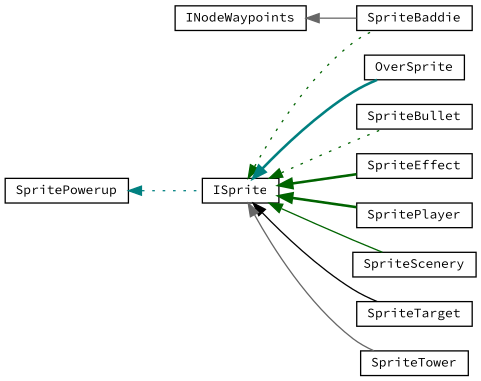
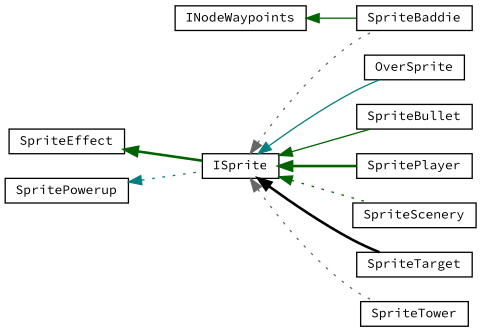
edge "SpriteBaddie" -> "INodeWaypoints": color gray40 -> darkgreen
edge "SpriteBaddie" -> "ISprite": color darkgreen -> gray40
edge "OverSprite" -> "ISprite": style bold -> solid
edge "SpriteBullet" -> "ISprite": style dotted -> solid
edge "SpriteEffect" -> "ISprite": reversed
edge "SpriteScenery" -> "ISprite": style solid -> dotted
edge "SpriteTarget" -> "ISprite": style solid -> bold
edge "SpriteTower" -> "ISprite": style solid -> dotted
